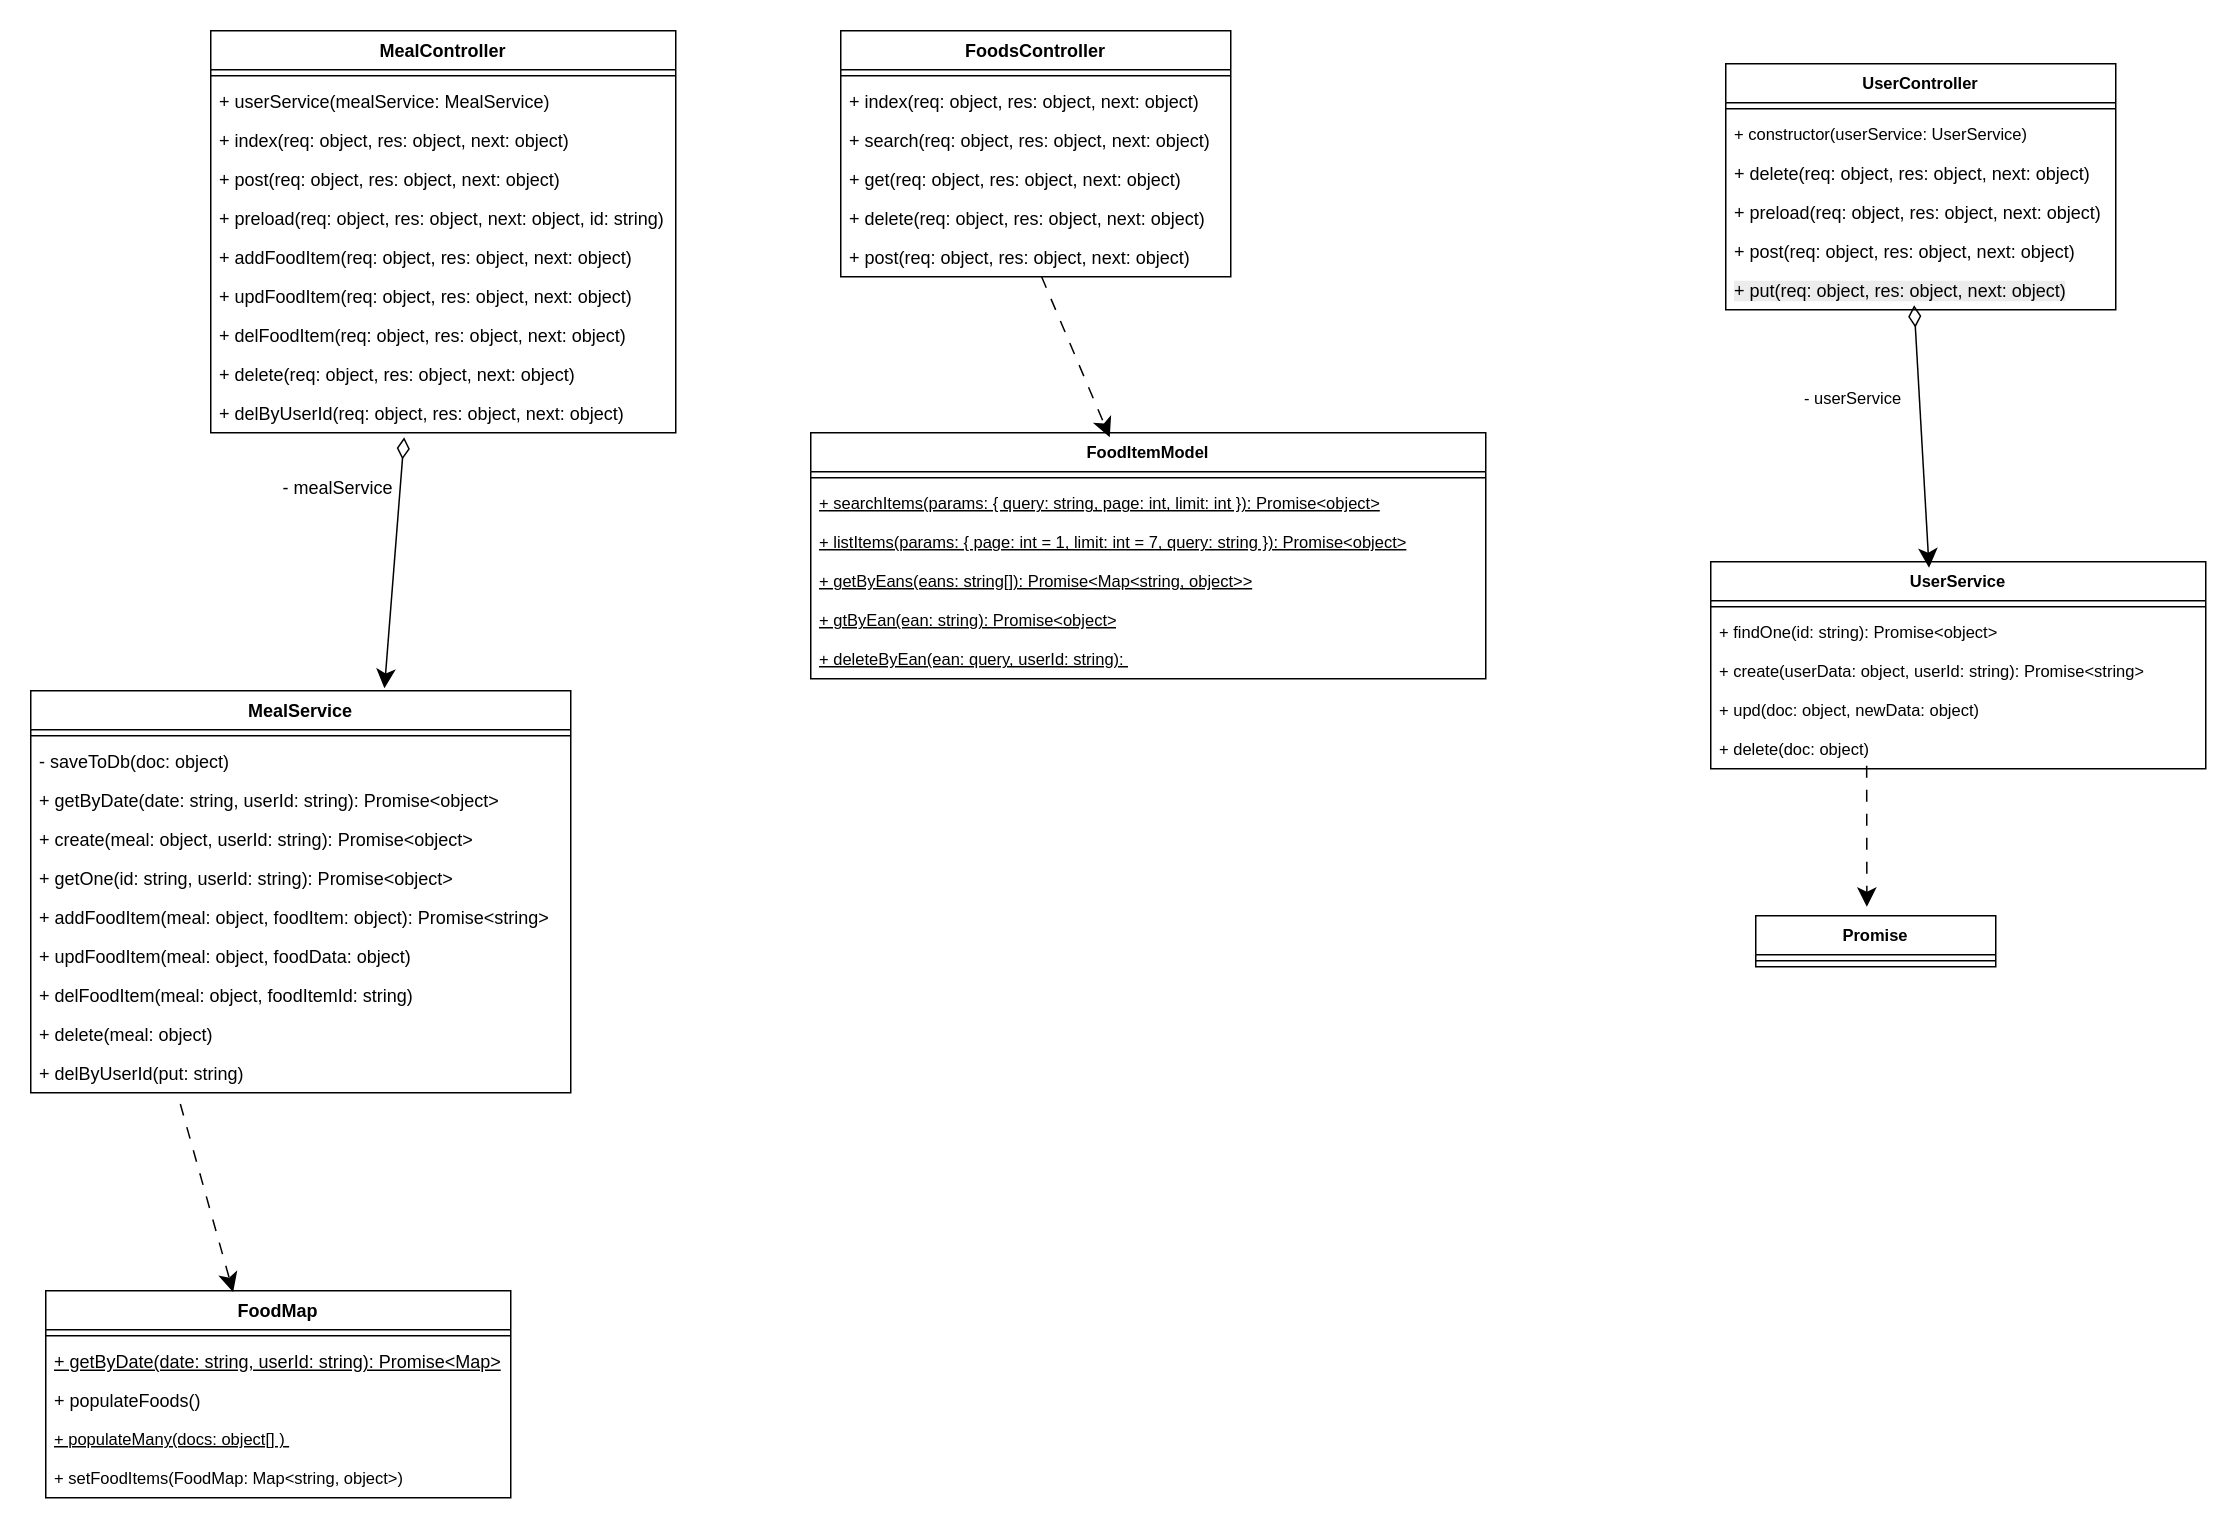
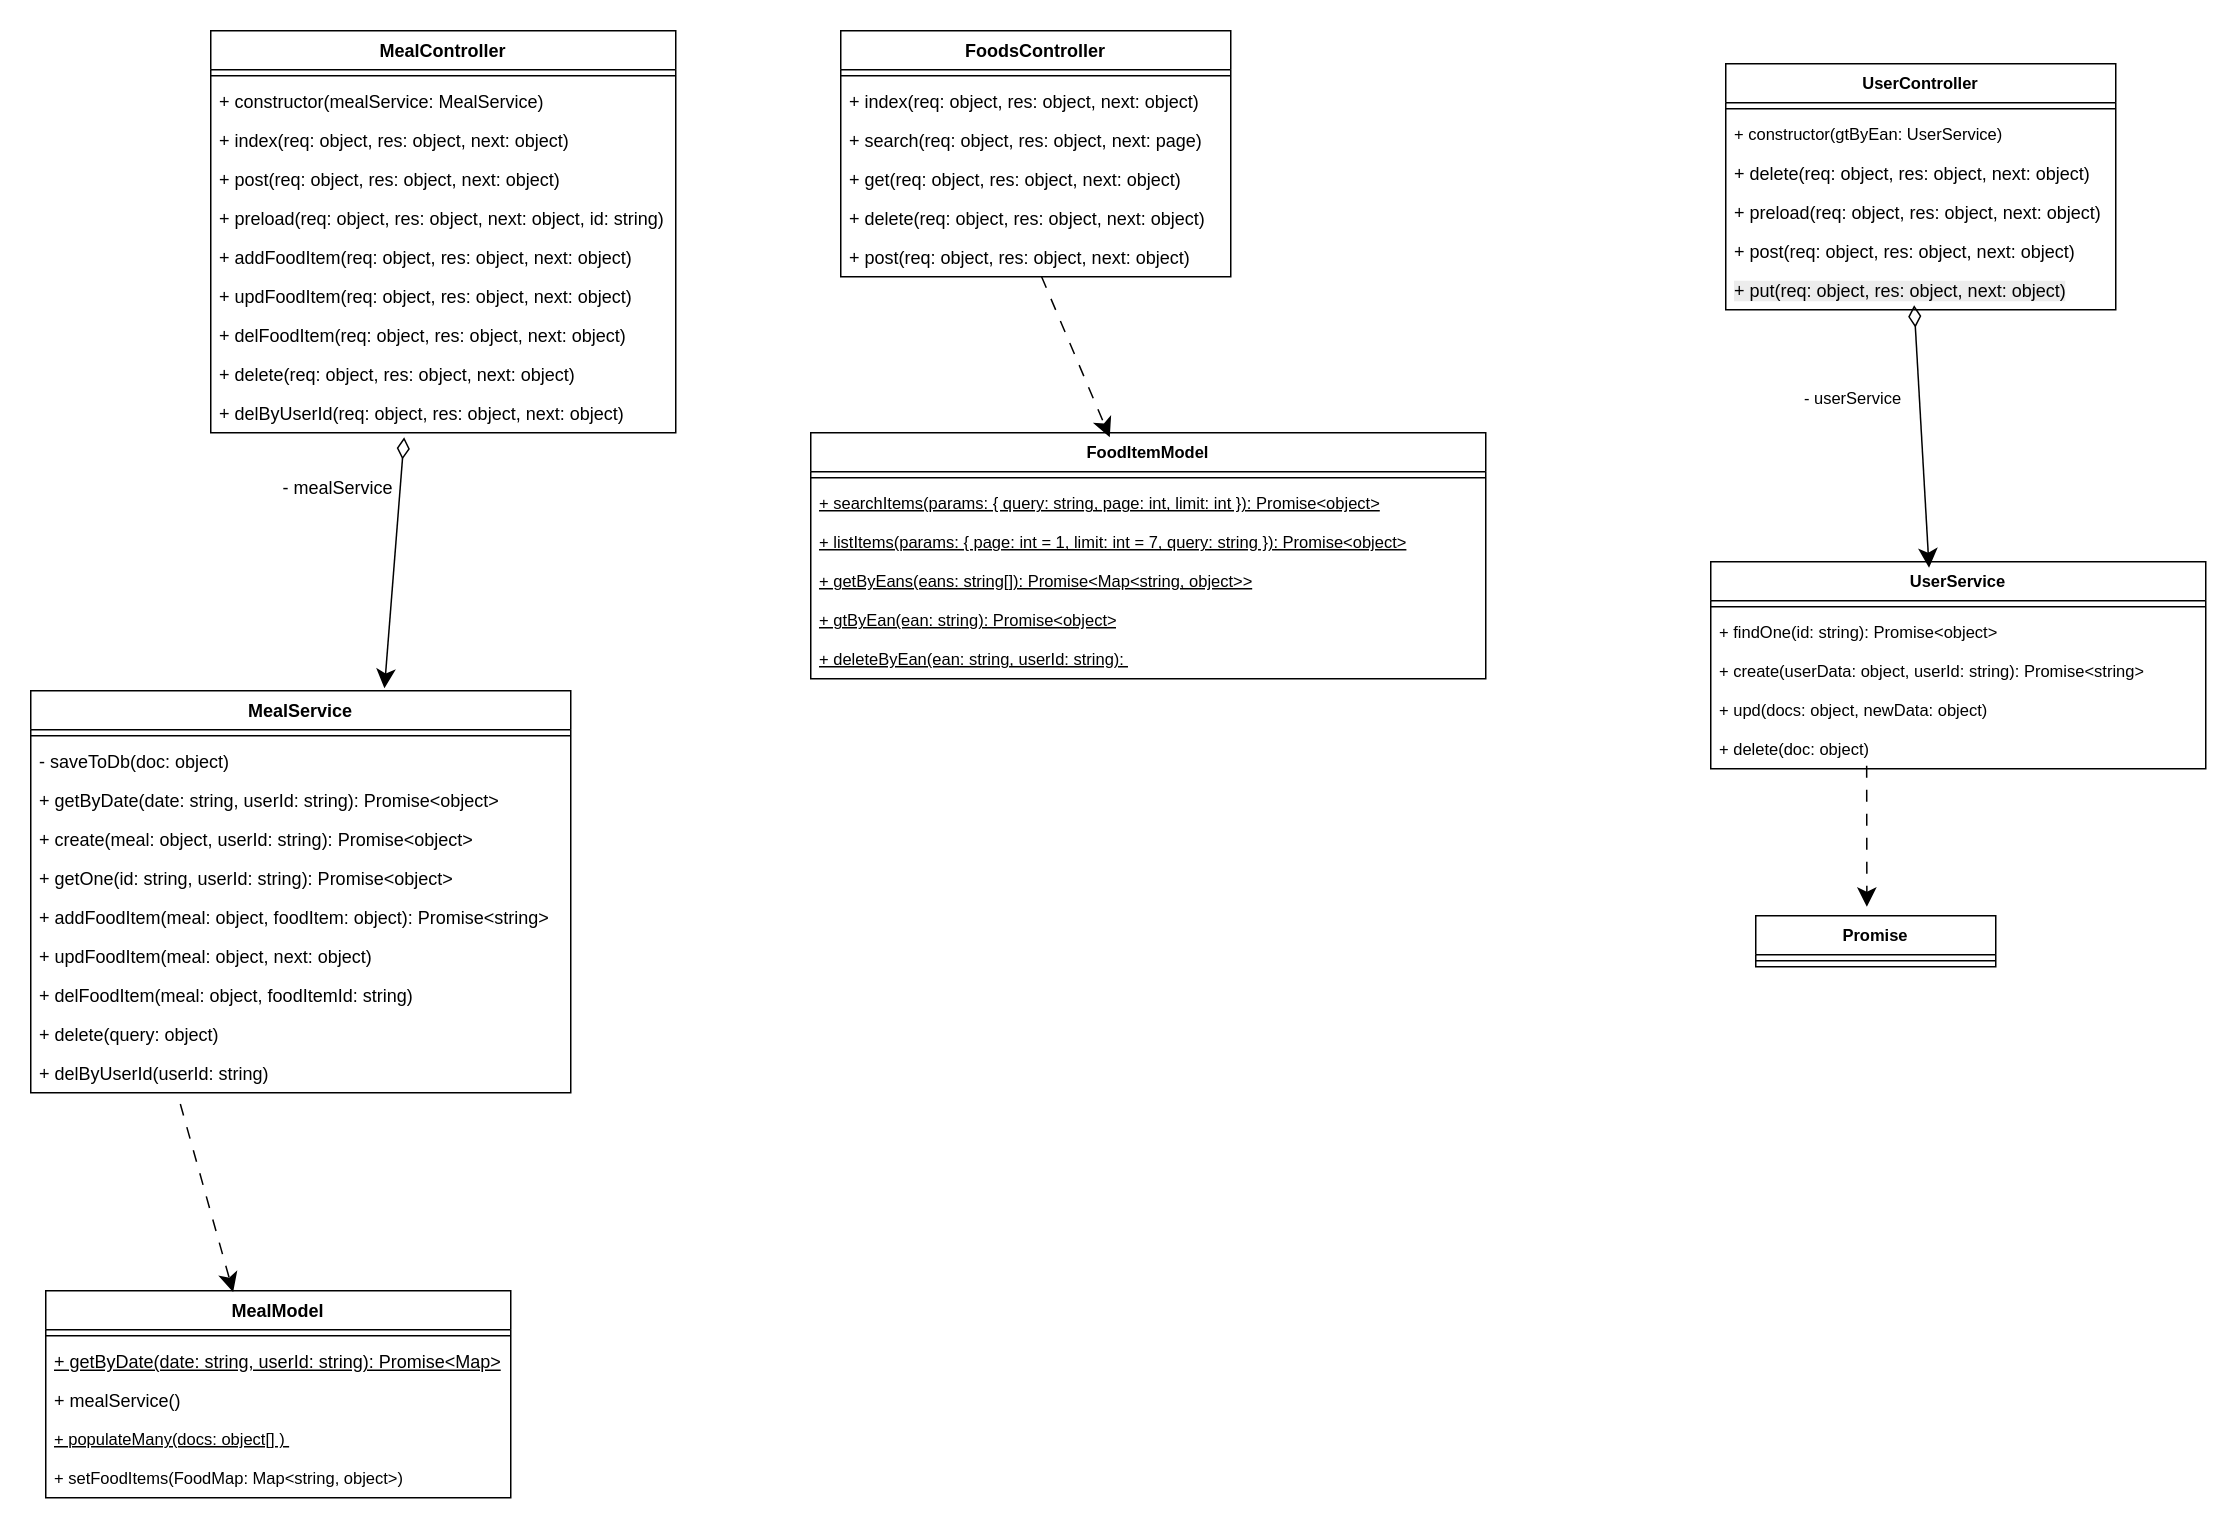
node "+ userService(mealService: MealService)": label "+ userService(mealService: MealService)" -> "+ constructor(mealService: MealService)"
node "+ constructor(userService: UserService)": label "+ constructor(userService: UserService)" -> "+ constructor(gtByEan: UserService)"
node "+ search(req: object, res: object, next: object)": label "+ search(req: object, res: object, next: object)" -> "+ search(req: object, res: object, next: page)"
node "+ deleteByEan(ean: query, userId: string):": label "+ deleteByEan(ean: query, userId: string):" -> "+ deleteByEan(ean: string, userId: string):"
node "+ upd(doc: object, newData: object)": label "+ upd(doc: object, newData: object)" -> "+ upd(docs: object, newData: object)"
node "+ updFoodItem(meal: object, foodData: object)": label "+ updFoodItem(meal: object, foodData: object)" -> "+ updFoodItem(meal: object, next: object)"
node "+ delete(meal: object)": label "+ delete(meal: object)" -> "+ delete(query: object)"
node "+ delByUserId(put: string)": label "+ delByUserId(put: string)" -> "+ delByUserId(userId: string)"
node "FoodMap": label "FoodMap" -> "MealModel"
node "+ populateFoods()": label "+ populateFoods()" -> "+ mealService()"
